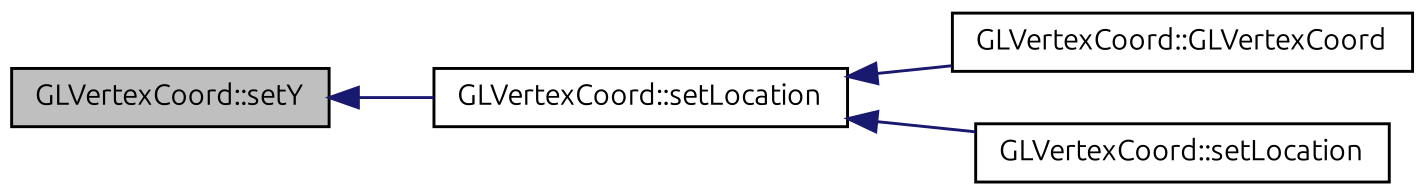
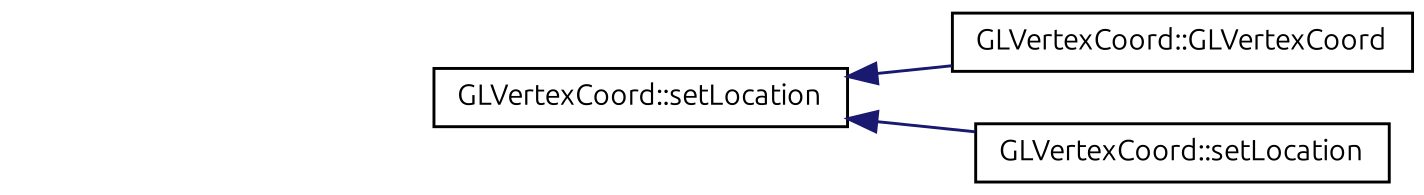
node "GLVertexCoord::setY": removed
